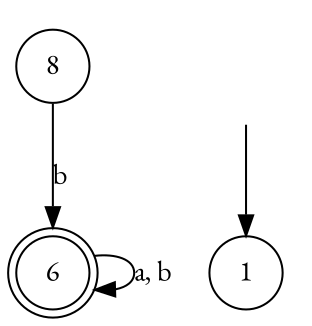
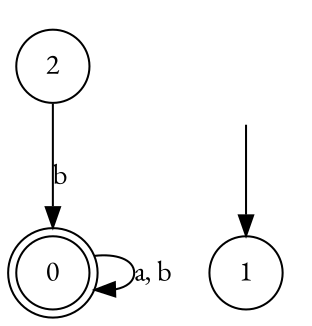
node "8": label "8" -> "2"
node "6": label "6" -> "0"
